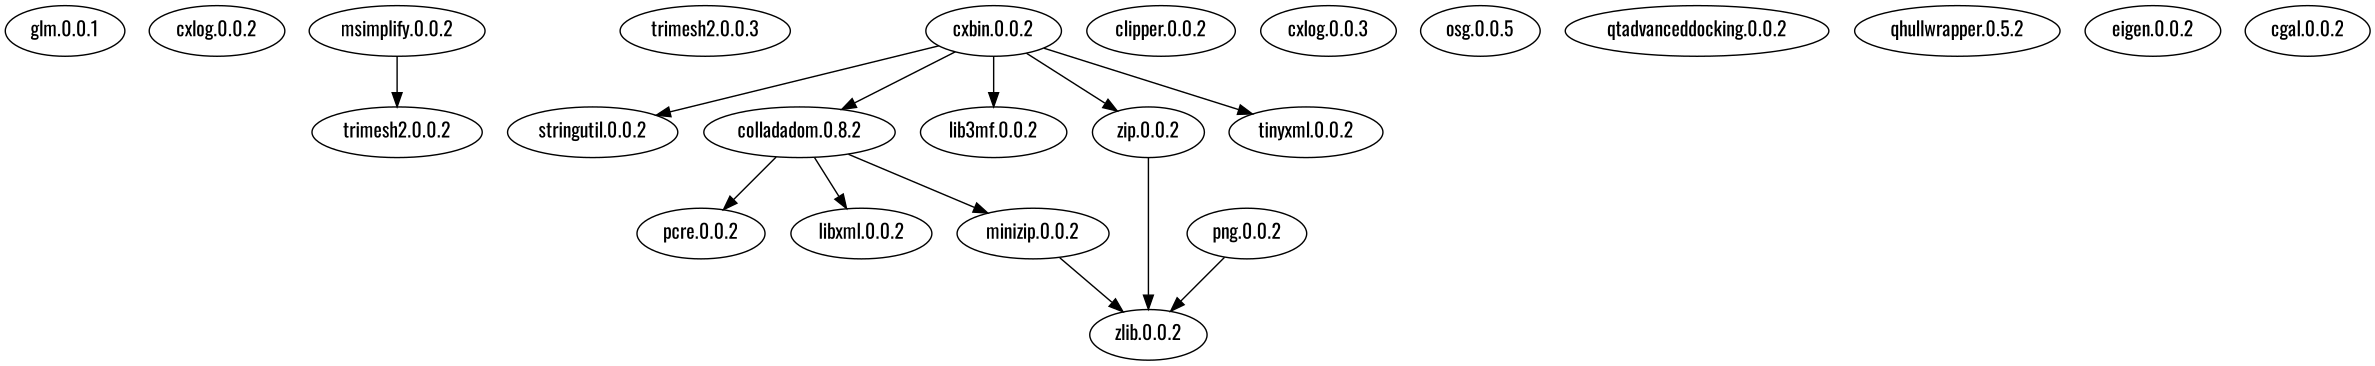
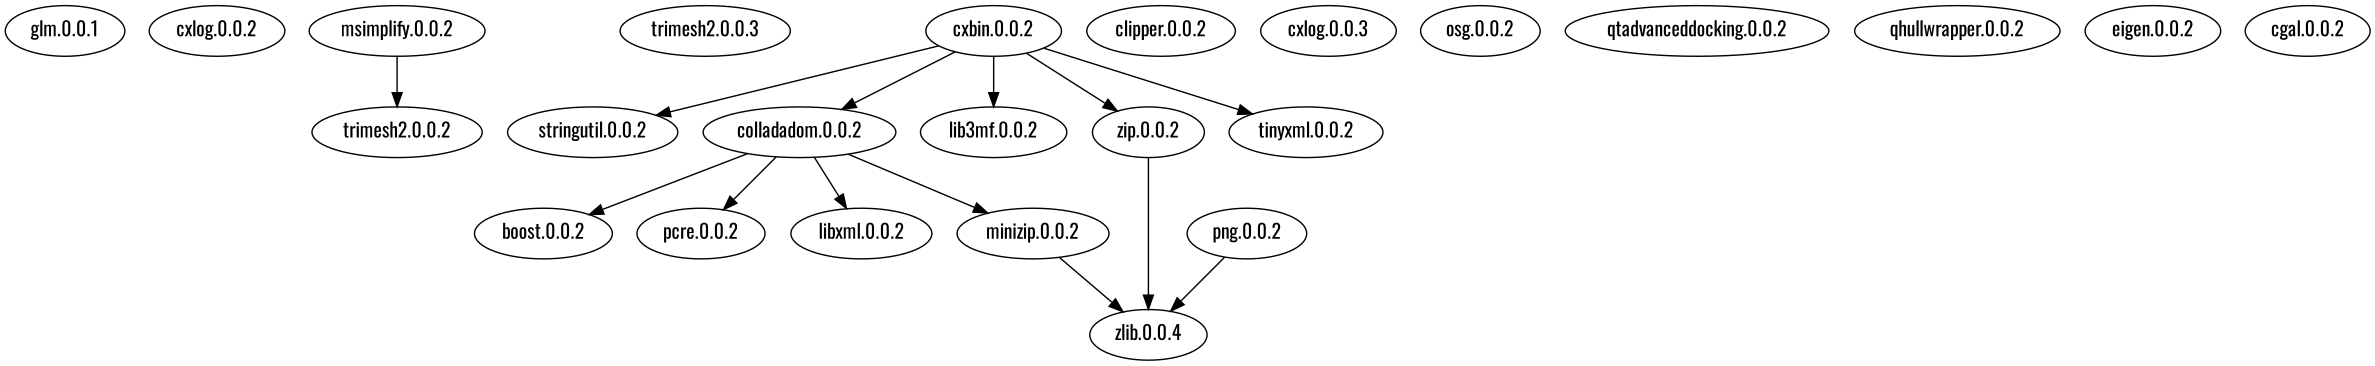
node "osg.0.0.5": label "osg.0.0.5" -> "osg.0.0.2"
node "qhullwrapper.0.5.2": label "qhullwrapper.0.5.2" -> "qhullwrapper.0.0.2"
node "colladadom.0.8.2": label "colladadom.0.8.2" -> "colladadom.0.0.2"
node "boost.0.0.2": added
node "zlib.0.0.2": label "zlib.0.0.2" -> "zlib.0.0.4"
